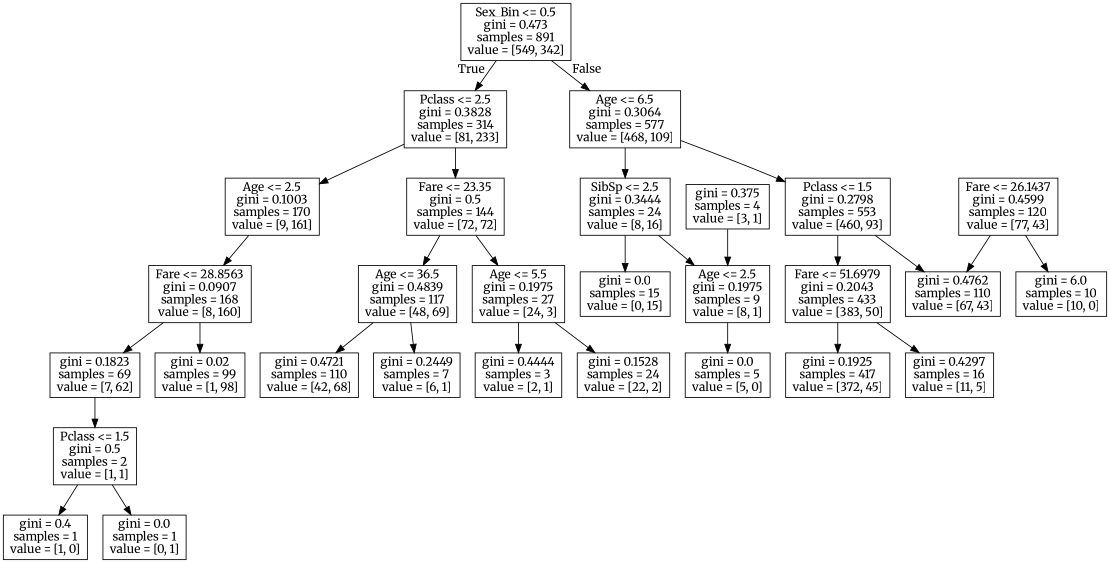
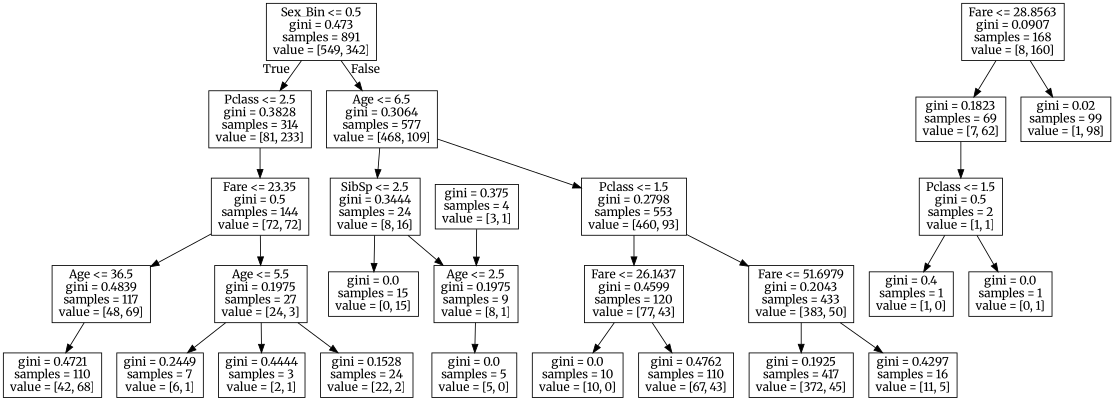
node "Age <= 2.5 gini = 0.1003 samples = 170 value = [9, 161]": removed
edge "Pclass <= 1.5 gini = 0.2798 samples = 553 value = [460, 93]" -> "gini = 0.4762 samples = 110 value = [67, 43]": now "Pclass <= 1.5 gini = 0.2798 samples = 553 value = [460, 93]" -> "Fare <= 26.1437 gini = 0.4599 samples = 120 value = [77, 43]"
node "gini = 6.0 samples = 10 value = [10, 0]": label "gini = 6.0 samples = 10 value = [10, 0]" -> "gini = 0.0 samples = 10 value = [10, 0]"
edge "Age <= 36.5 gini = 0.4839 samples = 117 value = [48, 69]" -> "gini = 0.2449 samples = 7 value = [6, 1]": now "Age <= 5.5 gini = 0.1975 samples = 27 value = [24, 3]" -> "gini = 0.2449 samples = 7 value = [6, 1]"
